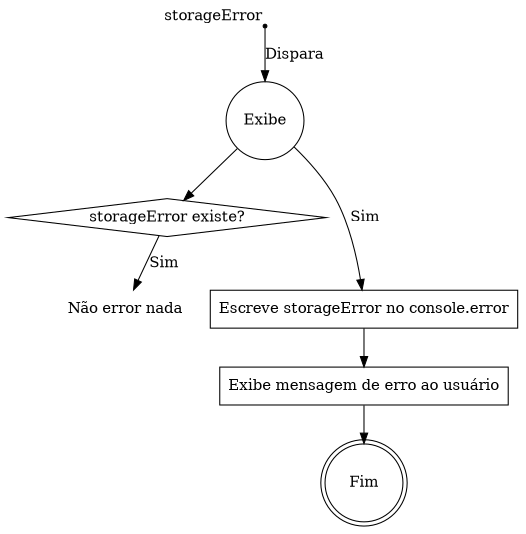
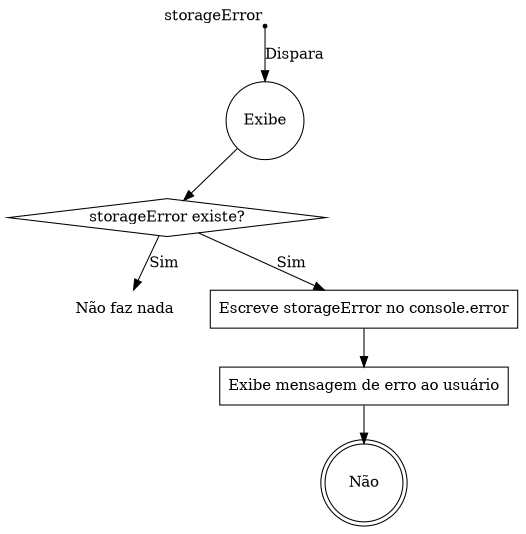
edge "Exibe" -> "Escreve storageError no console.error": now "storageError existe?" -> "Escreve storageError no console.error"
node "Não error nada": label "Não error nada" -> "Não faz nada"
node "Fim": label "Fim" -> "Não"
